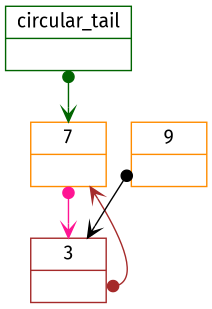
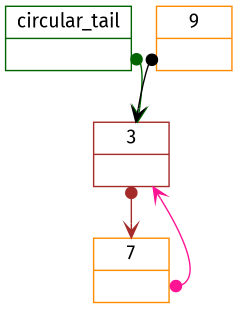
edge "circular_tail" -- "7": now "circular_tail" -- "3"
